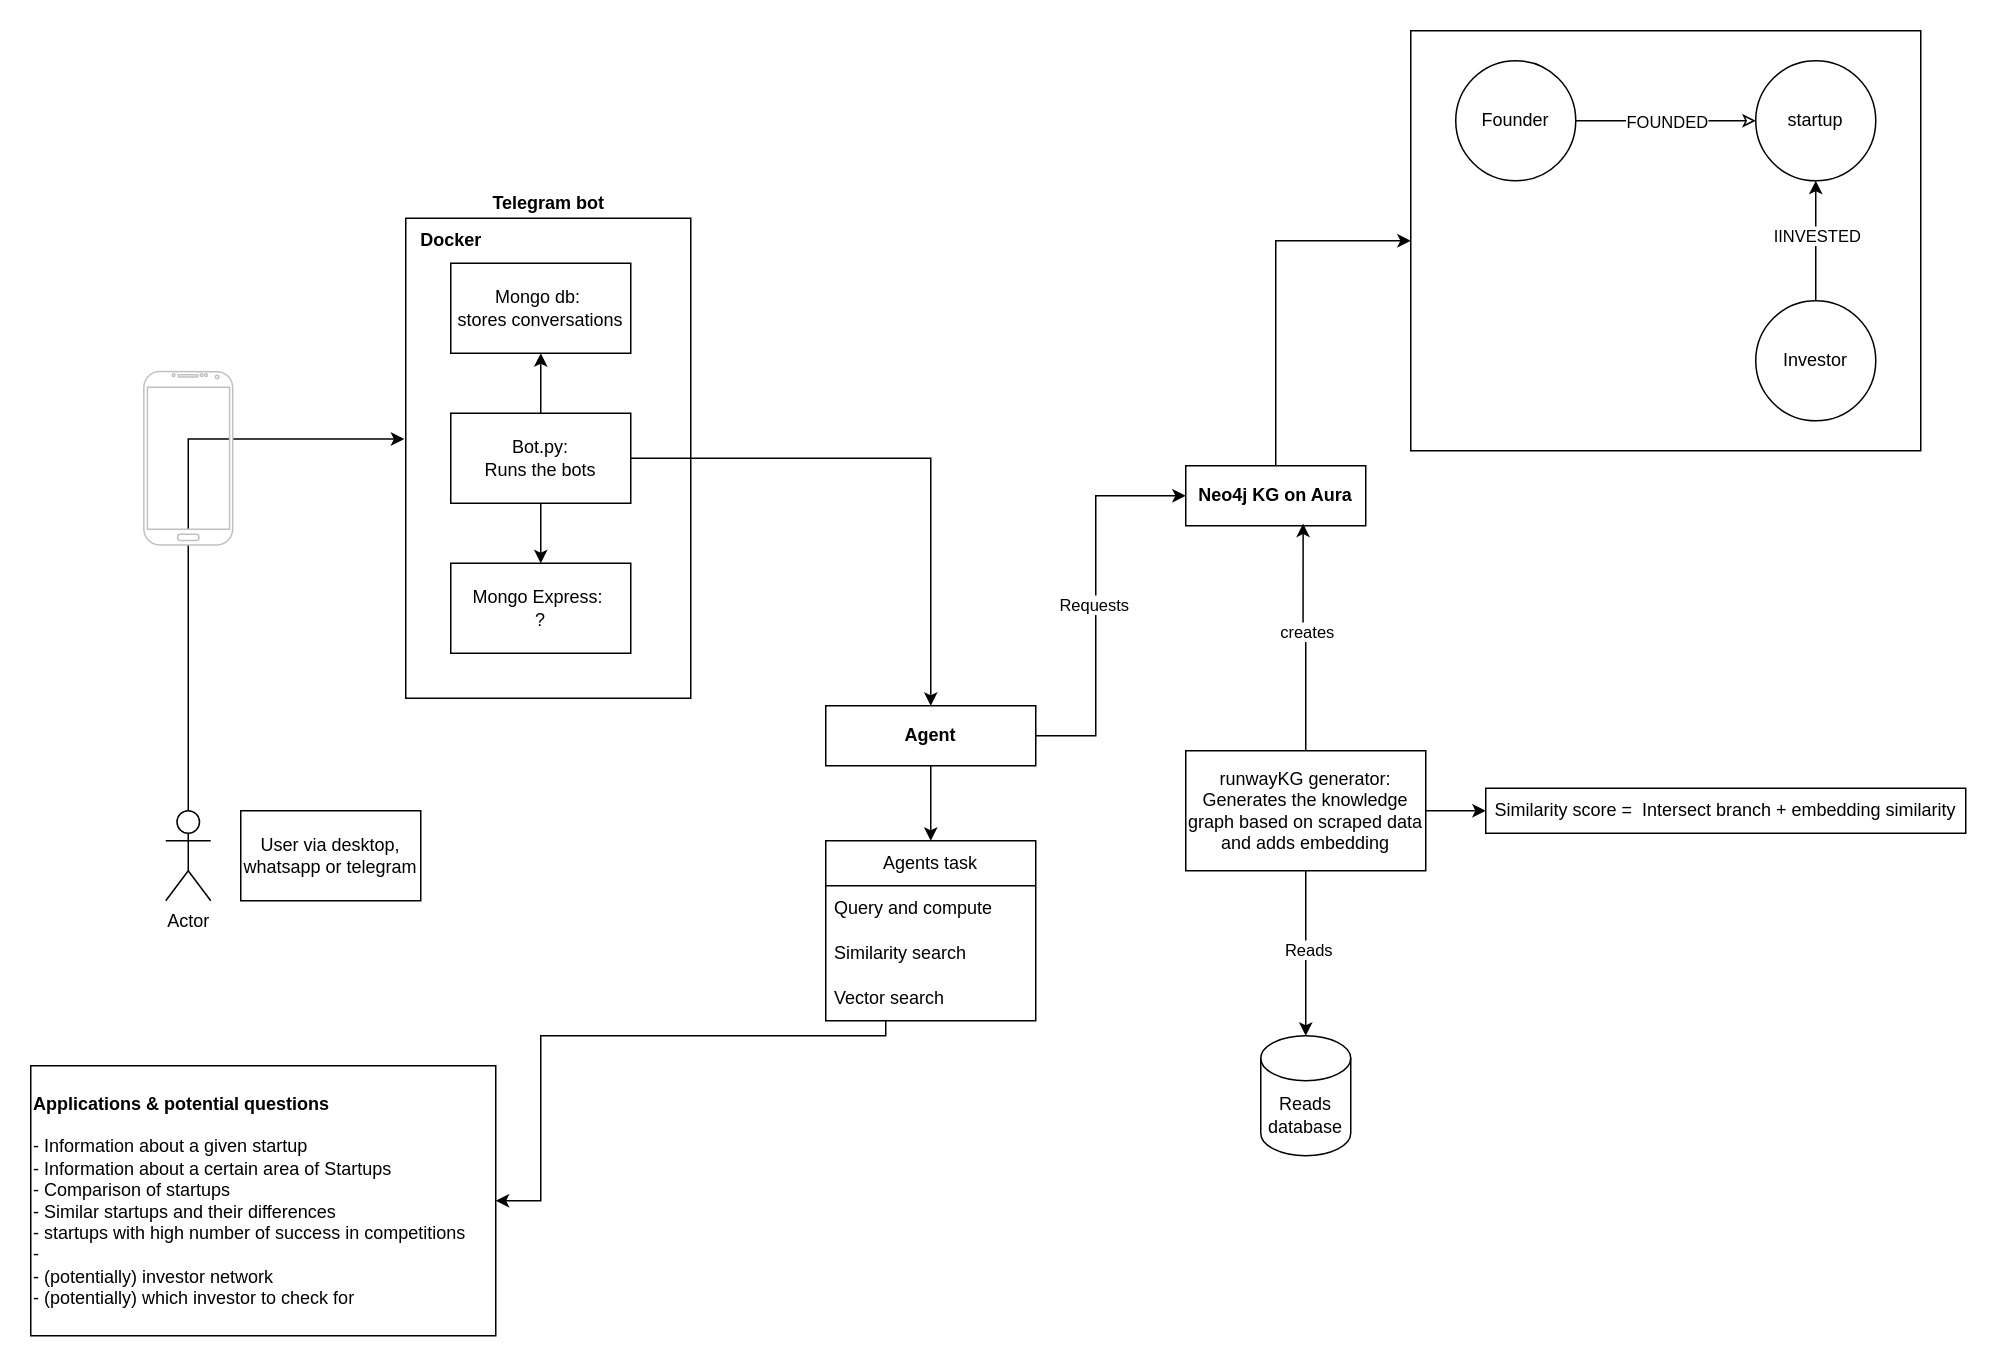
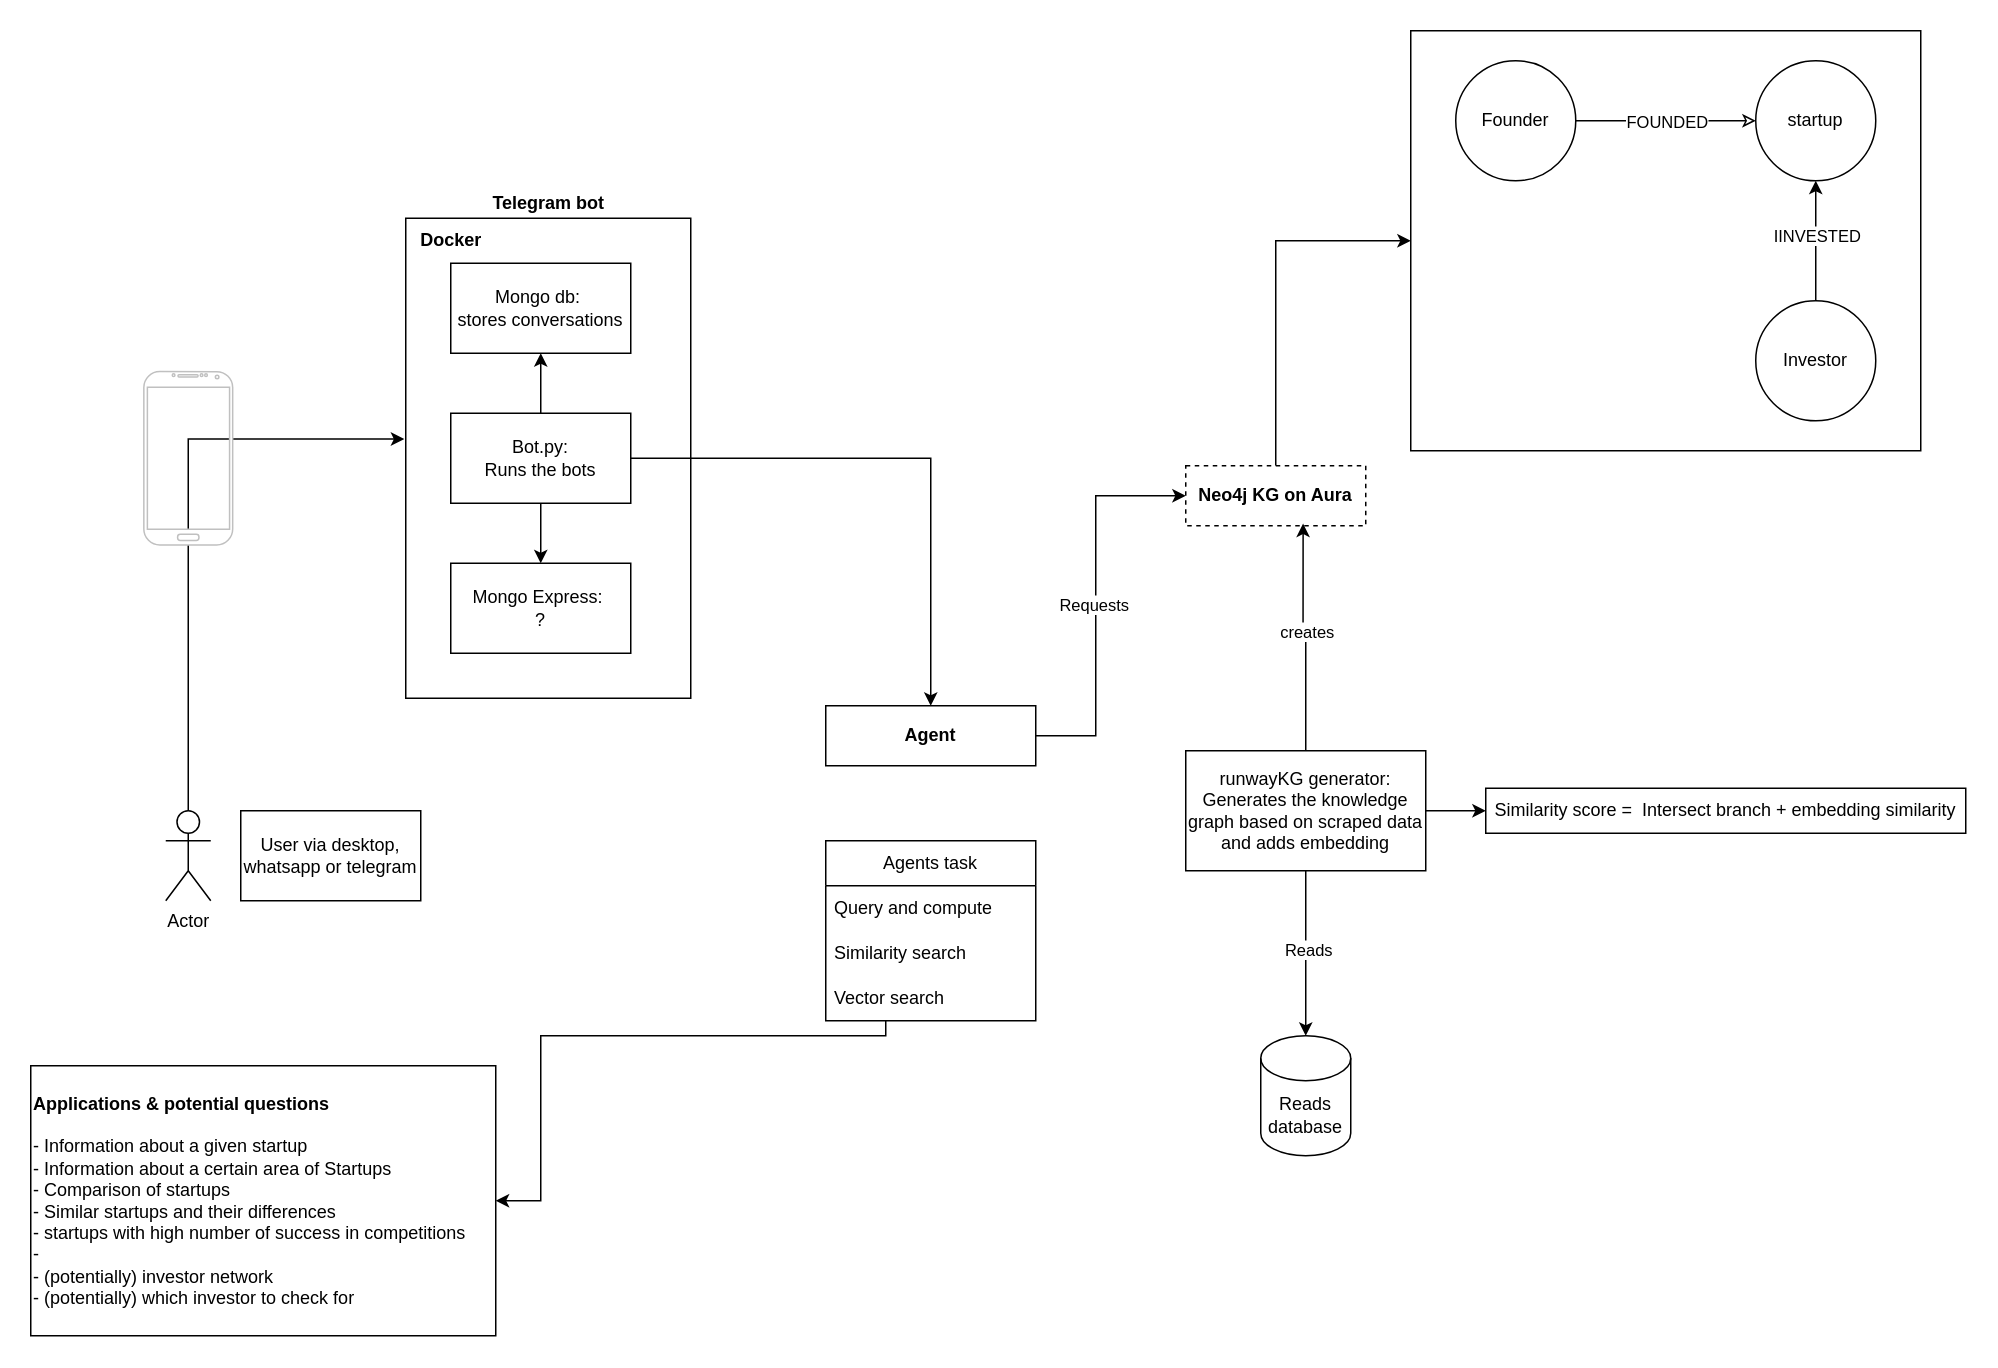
node "Neo4j KG on Aura": style solid -> dashed
edge "Agent" -> "Agents task": removed
